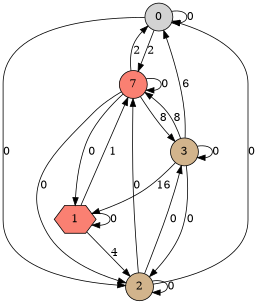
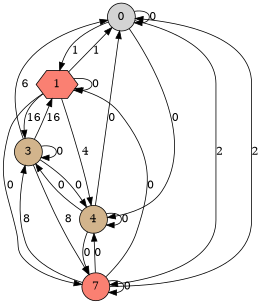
edge "0" -> "1": added, label "1"
edge "1" -> "0": added, label "1"
edge "1" -> "3": added, label "16"
edge "1" -> "7": label "1" -> "0"
node "2": label "2" -> "4"
